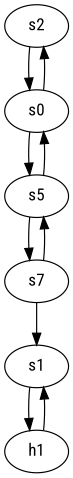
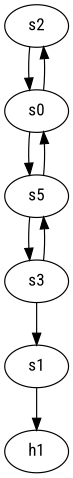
node "s7": label "s7" -> "s3"
edge "h1" -> "s1": removed
